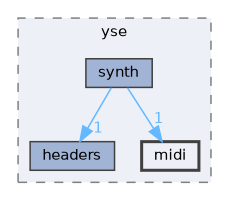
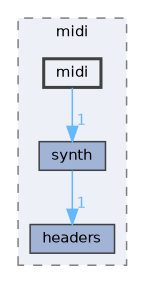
cluster "yse": label "yse" -> "midi"
edge "synth" -> "midi": reversed
